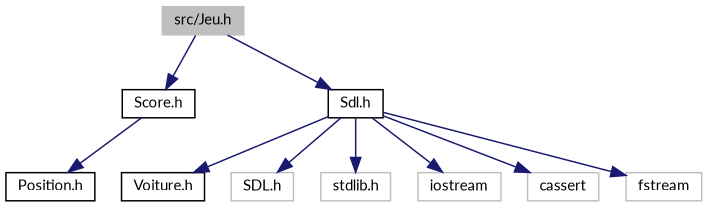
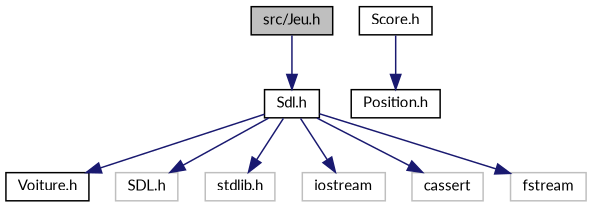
node "src/Jeu.h": color grey75 -> black
edge "src/Jeu.h" -> "Score.h": removed
